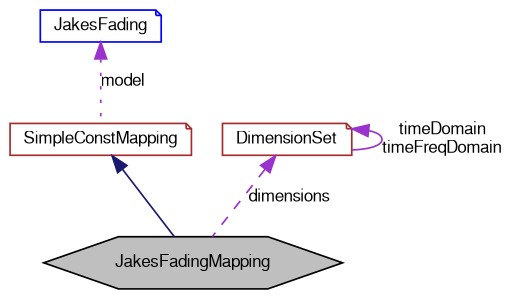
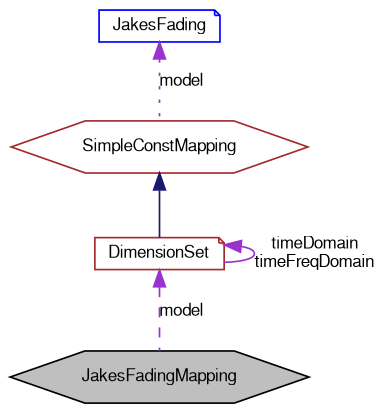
node "SimpleConstMapping": shape note -> hexagon
edge "JakesFadingMapping" -> "DimensionSet": label "dimensions" -> "model"
edge "JakesFadingMapping" -> "SimpleConstMapping": now "DimensionSet" -> "SimpleConstMapping"
